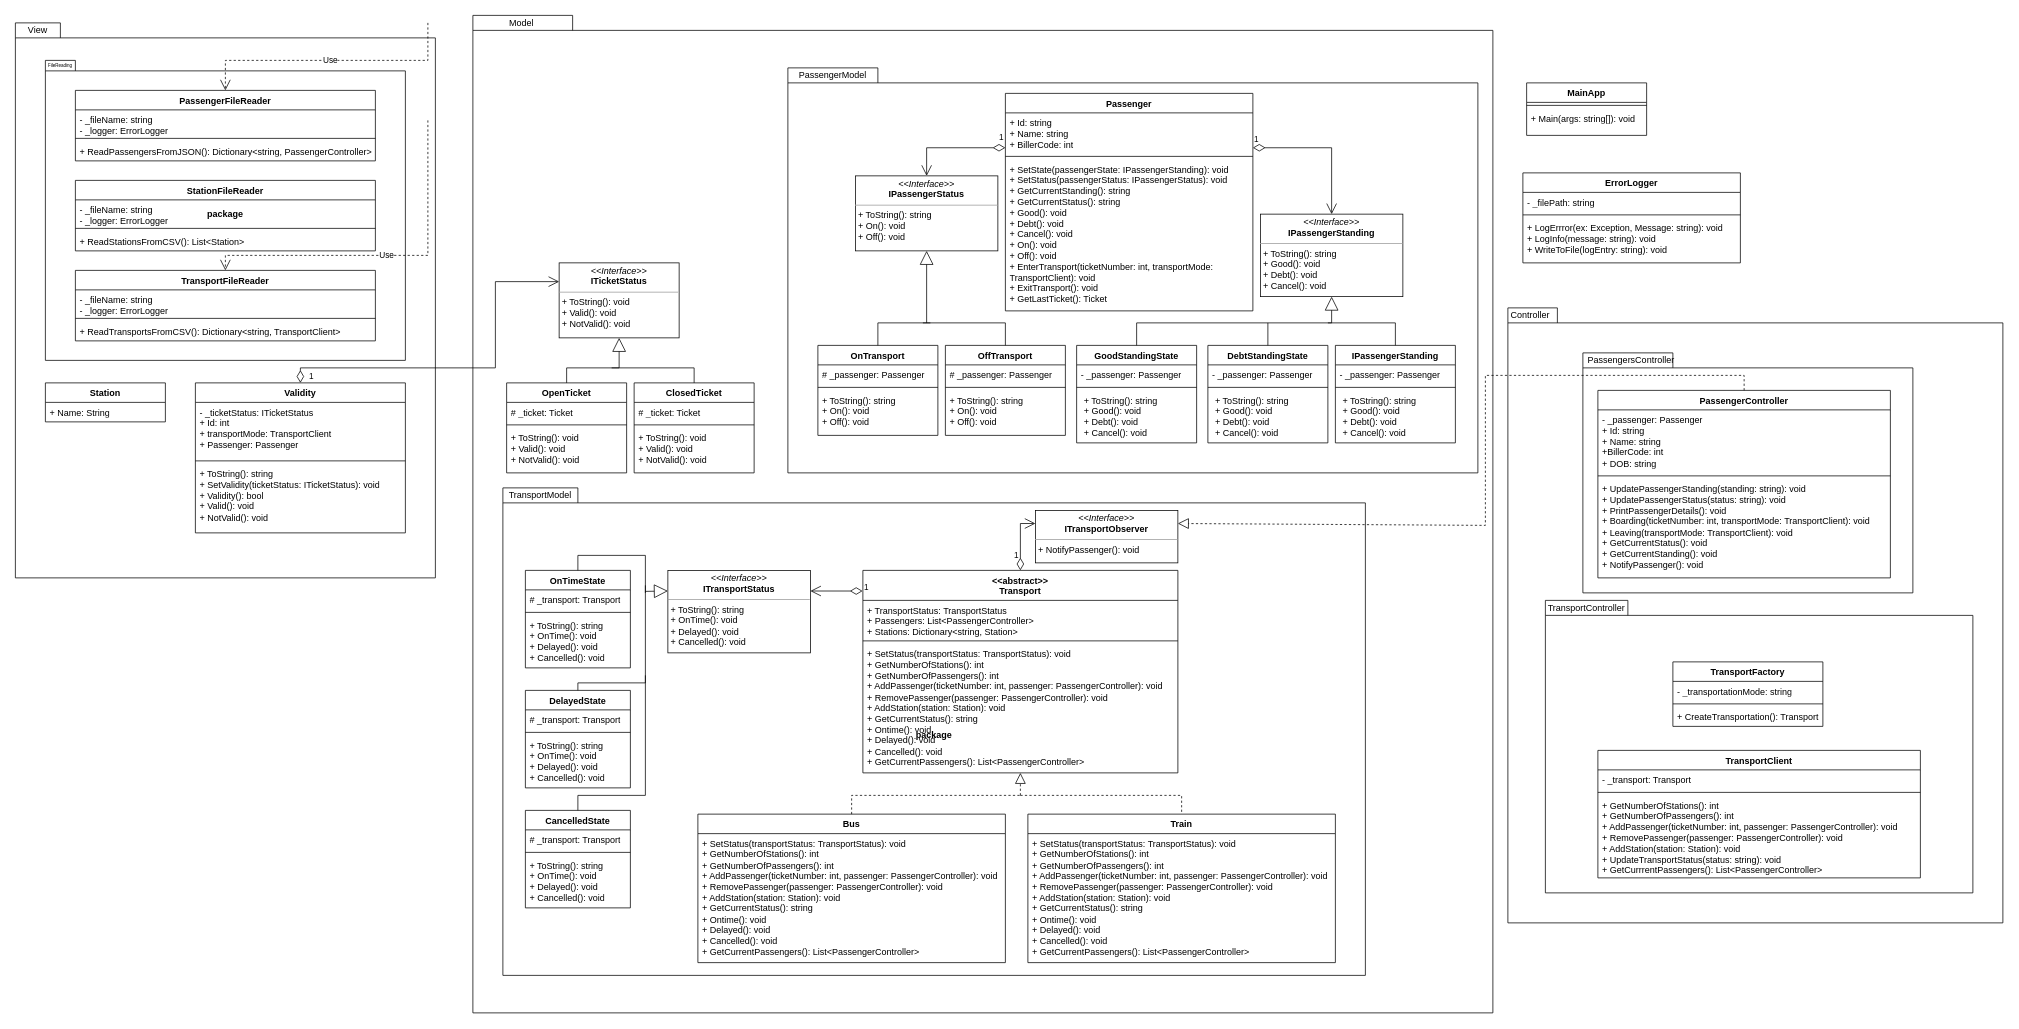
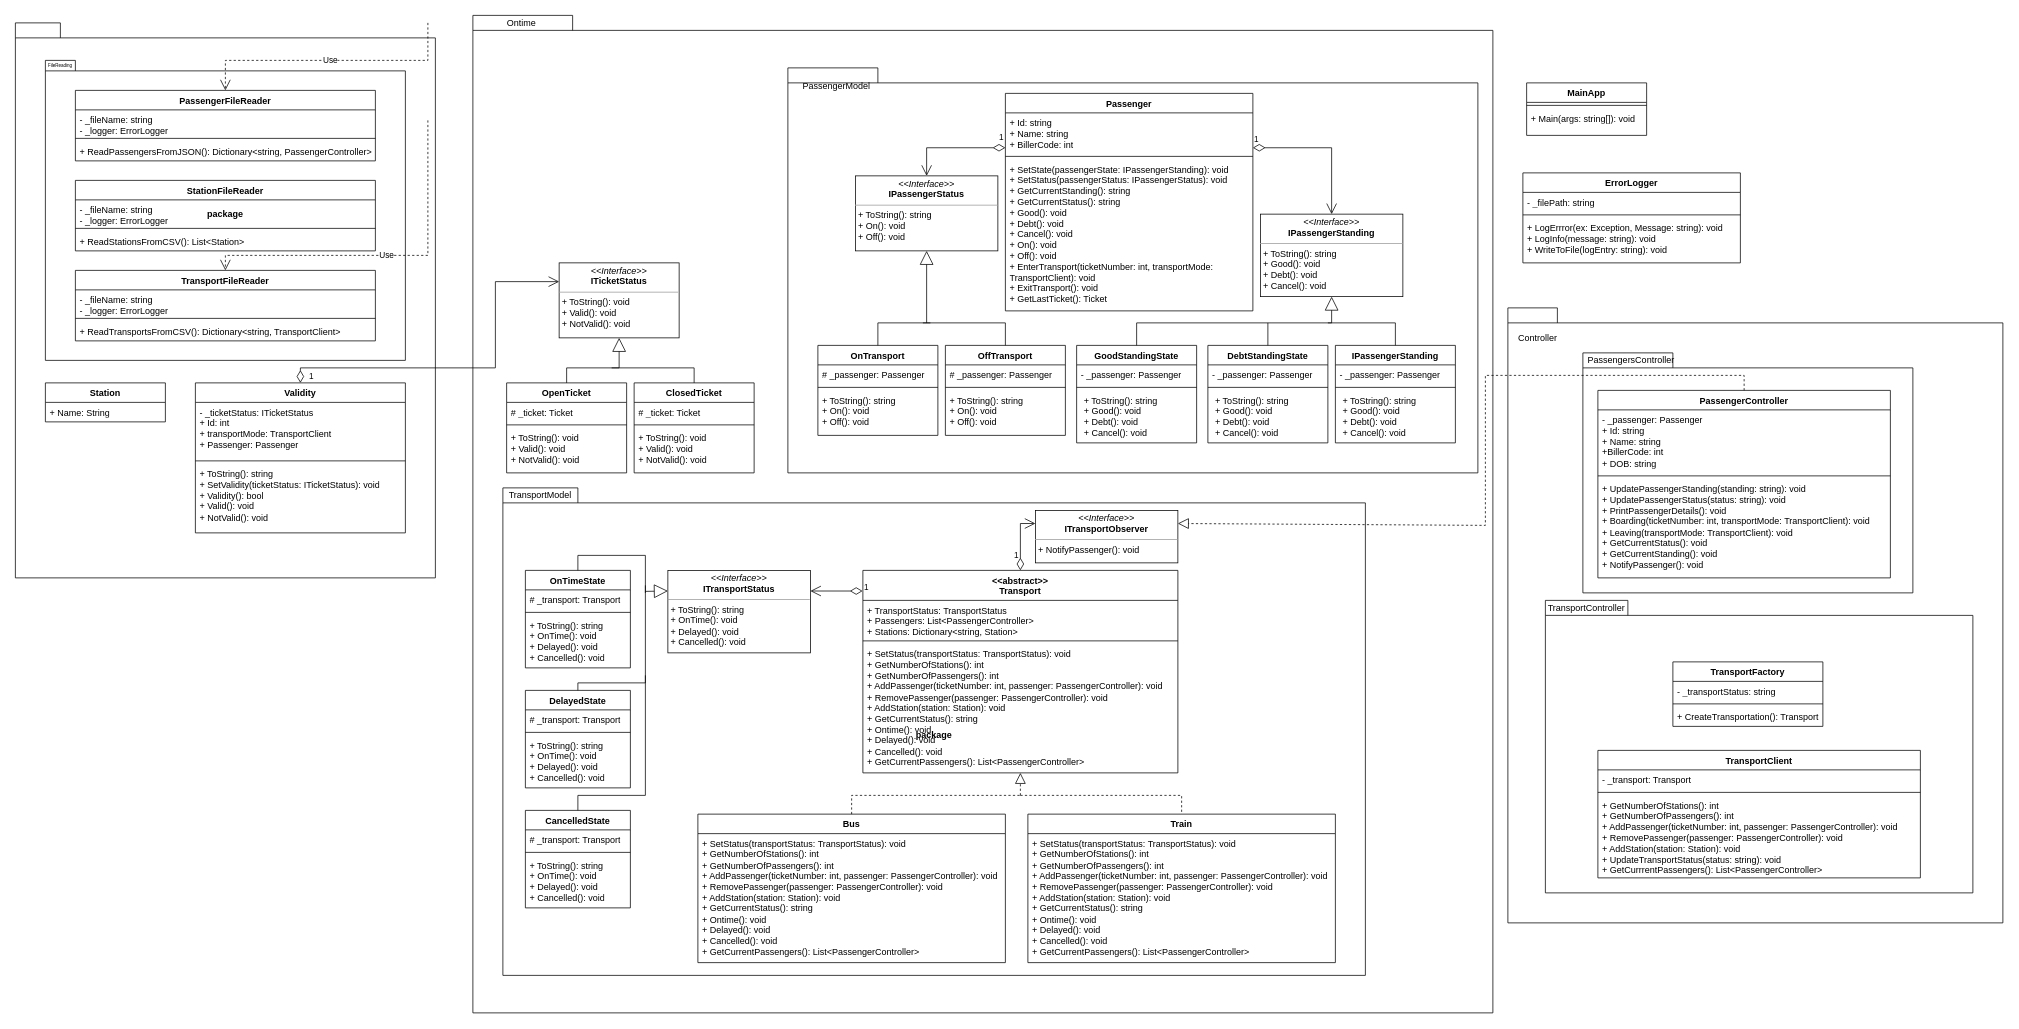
node "Model": label "Model" -> "Ontime"
node "View": removed
node "PassengerModel": moved (833, 75) -> (837, 87)
node "Controller": moved (1530, 315) -> (1538, 338)
node "- _transportationMode: string": label "- _transportationMode: string" -> "- _transportStatus: string"
